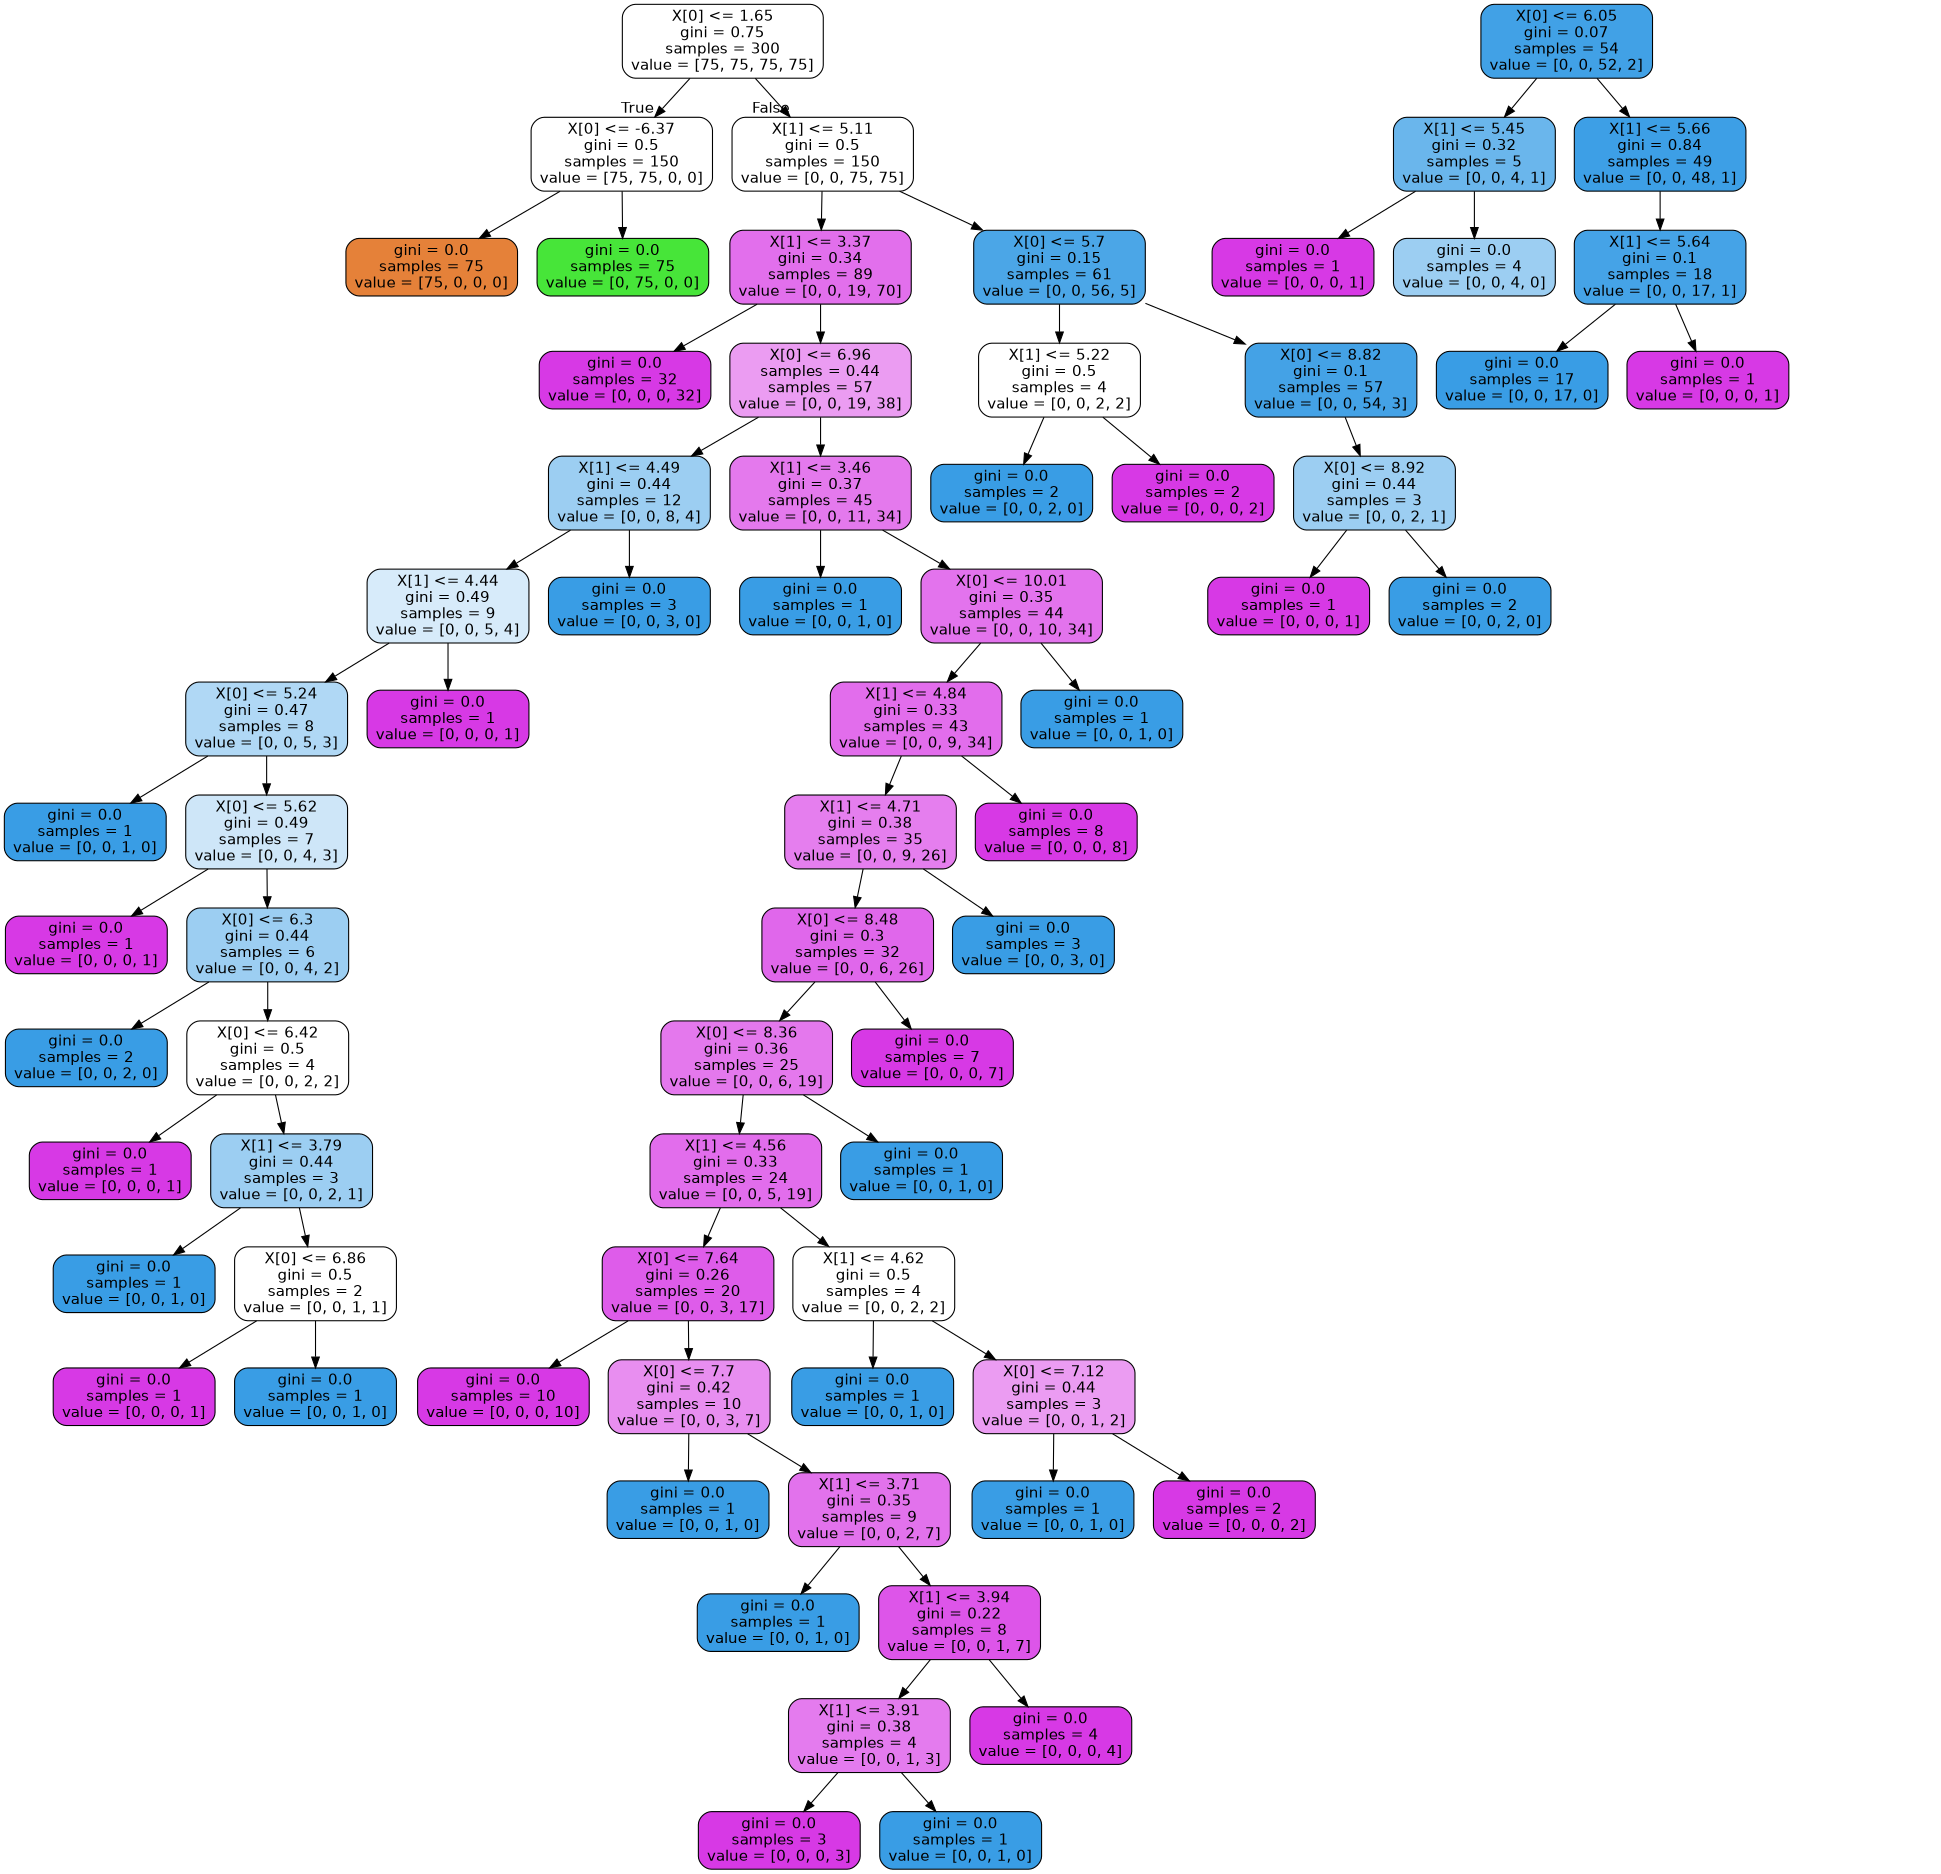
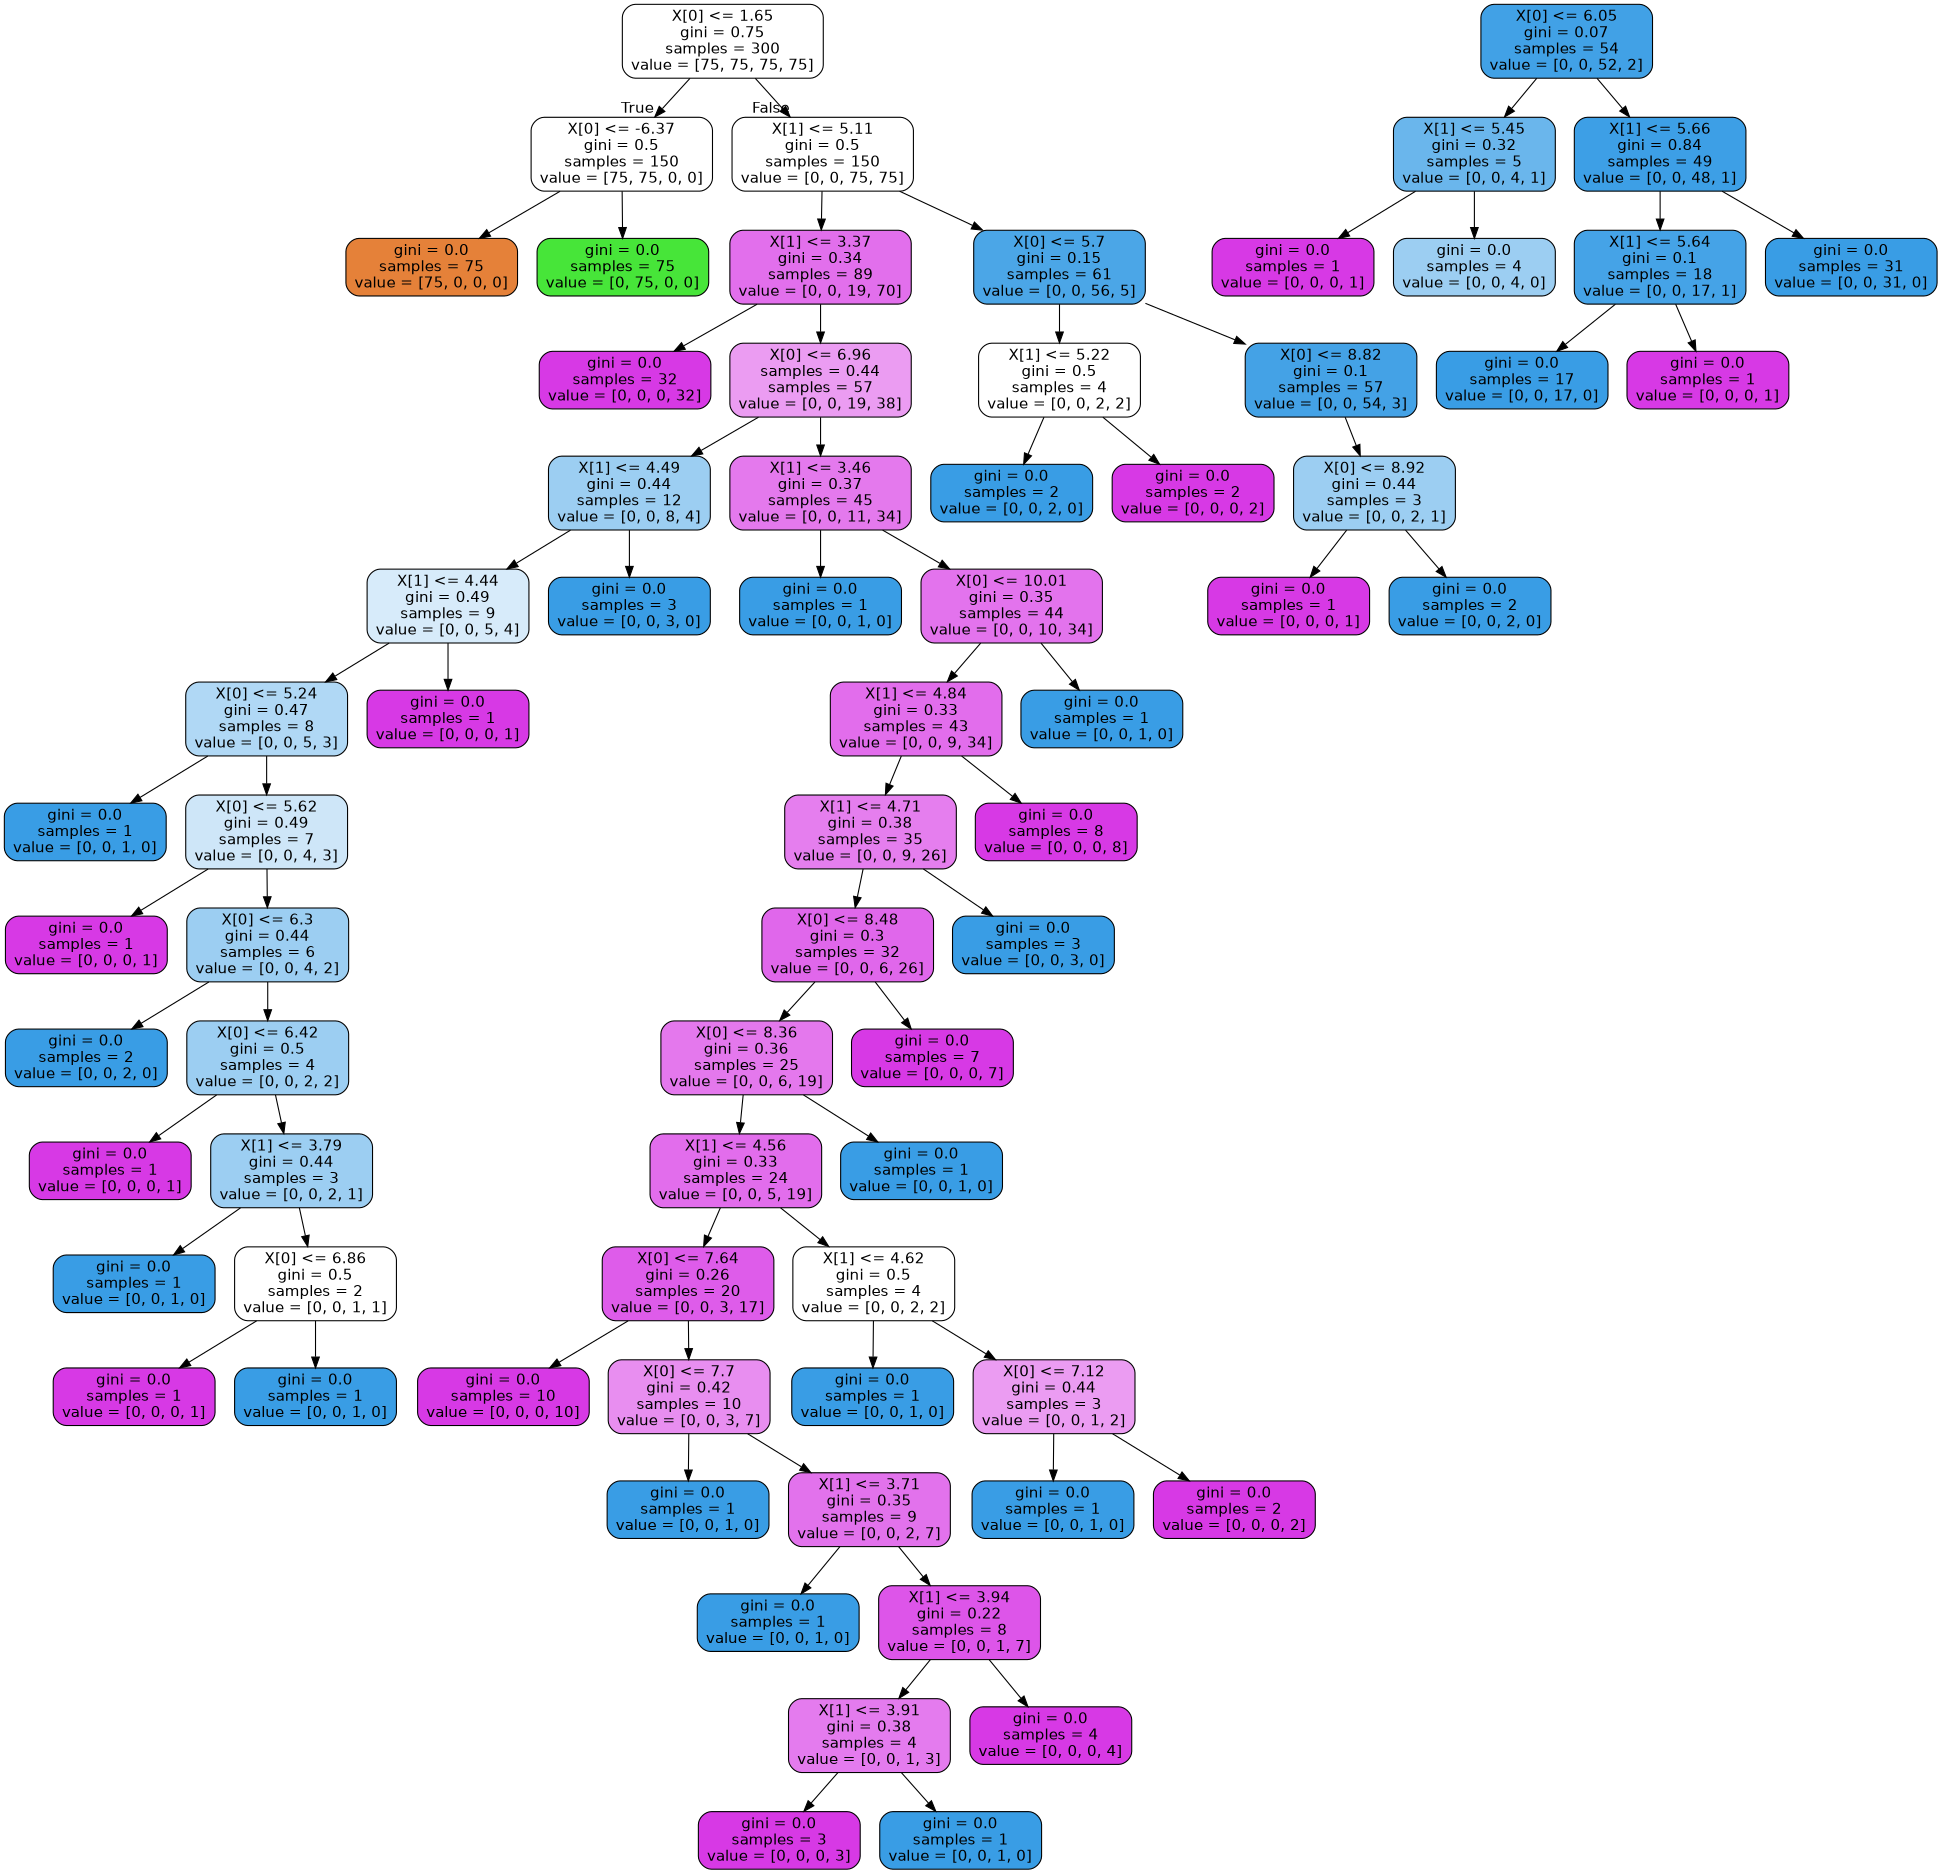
node "gini = 0.0 samples = 31 value = [0, 0, 31, 0]": added
node "X[0] <= 6.42 gini = 0.5 samples = 4 value = [0, 0, 2, 2]": fillcolor #ffffff -> #9ccef2
